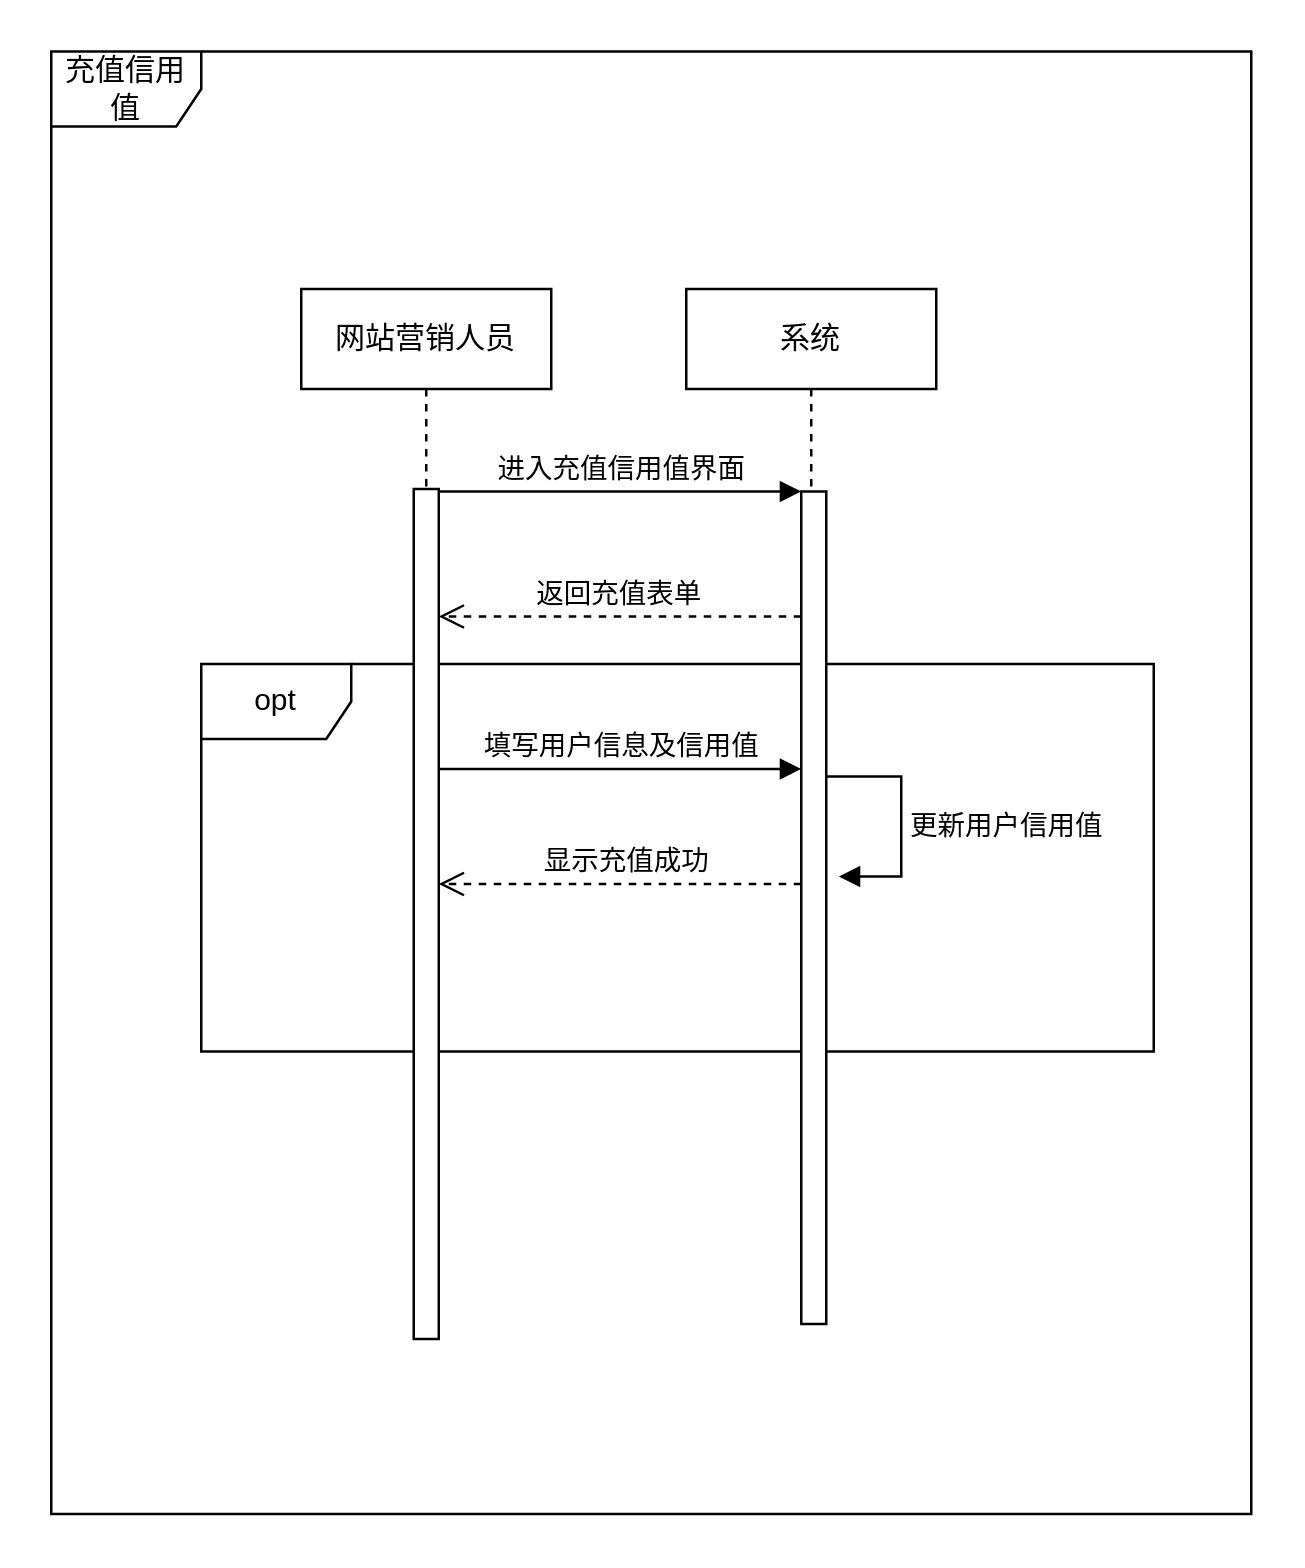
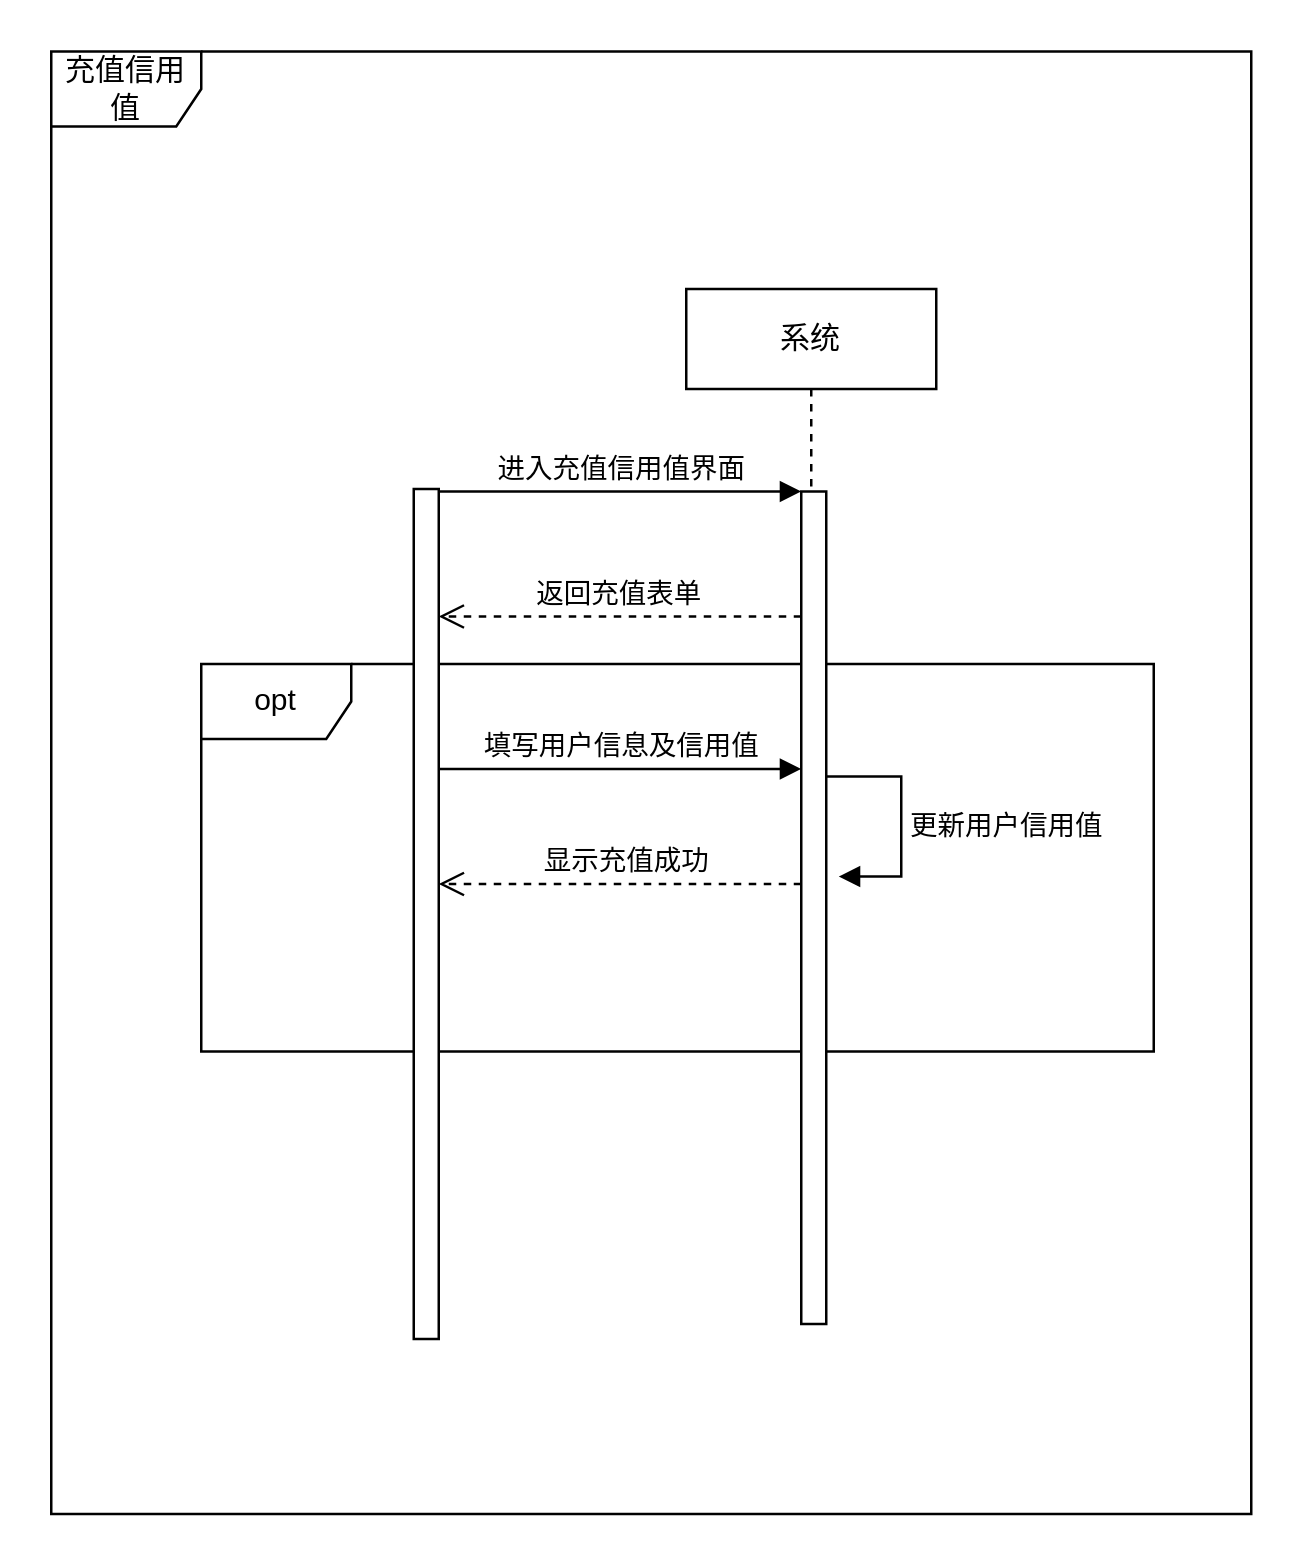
node "网站营销人员": removed
